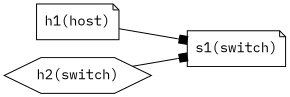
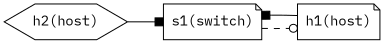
edge "s1(switch)" -> "h1(host)": added
node "h2(switch)": label "h2(switch)" -> "h2(host)"
